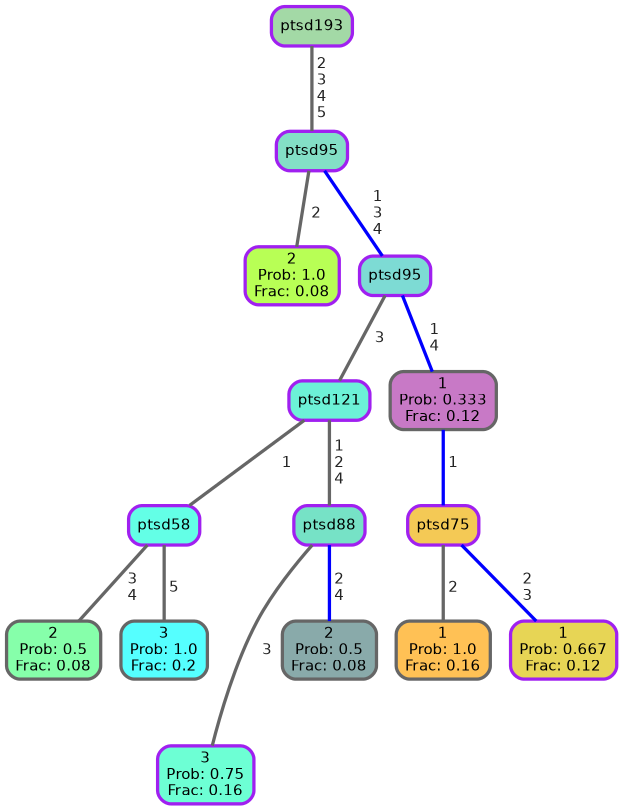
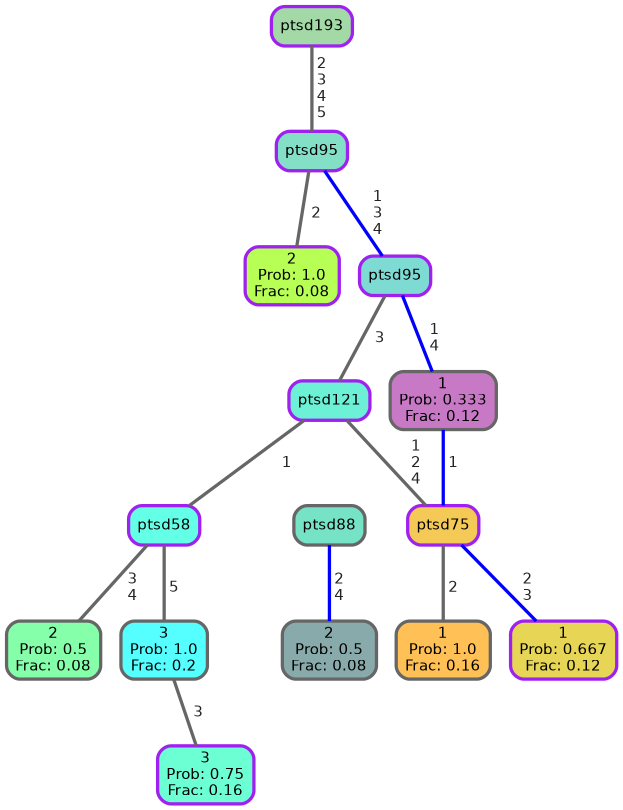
edge "ptsd121" -- "ptsd88": now "ptsd121" -- "ptsd75"
node "ptsd88": color purple -> gray40
edge "ptsd88" -- "3 Prob: 0.75 Frac: 0.16": now "3 Prob: 1.0 Frac: 0.2" -- "3 Prob: 0.75 Frac: 0.16"
